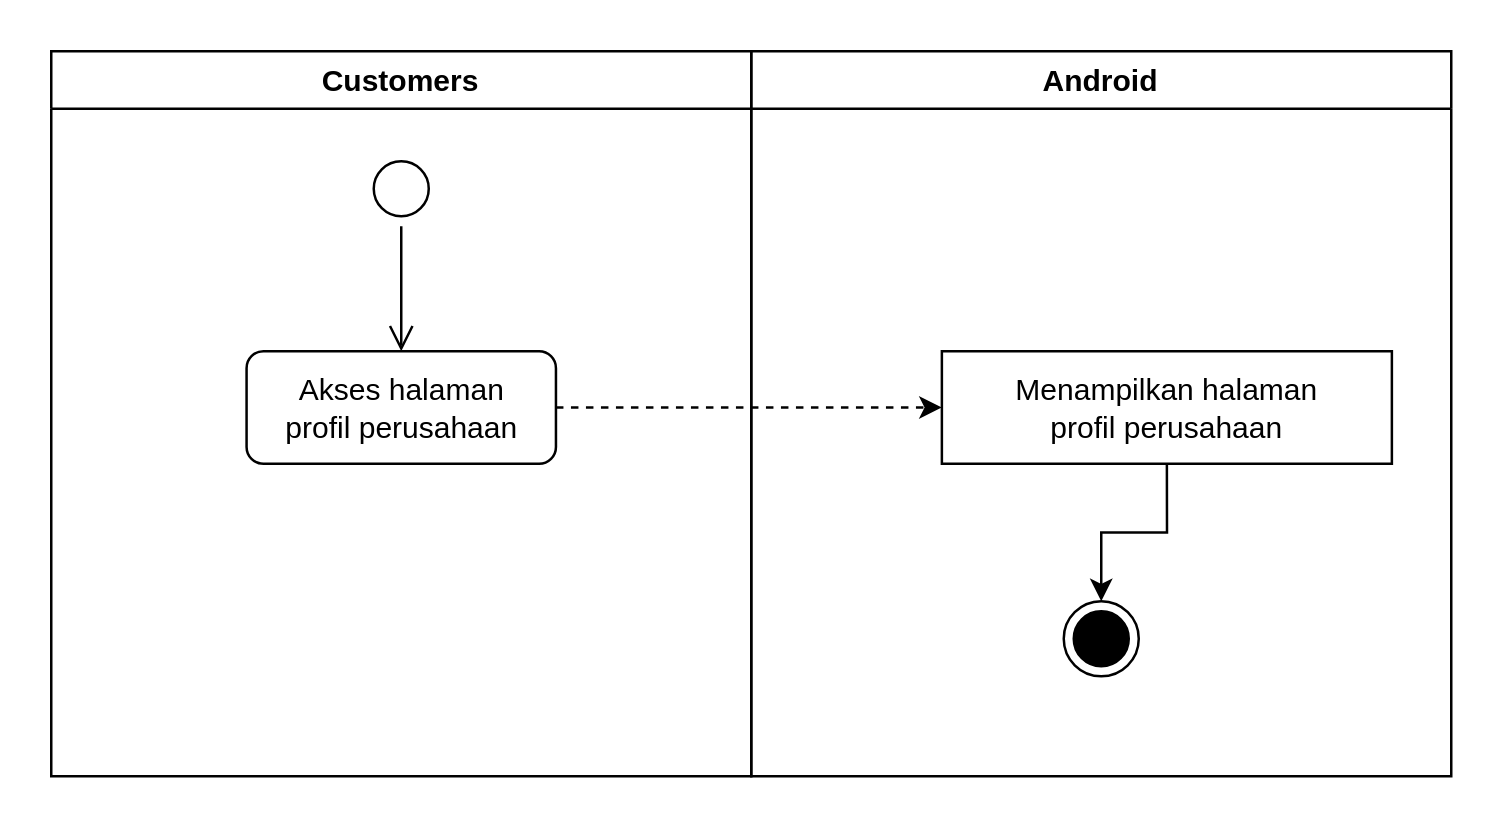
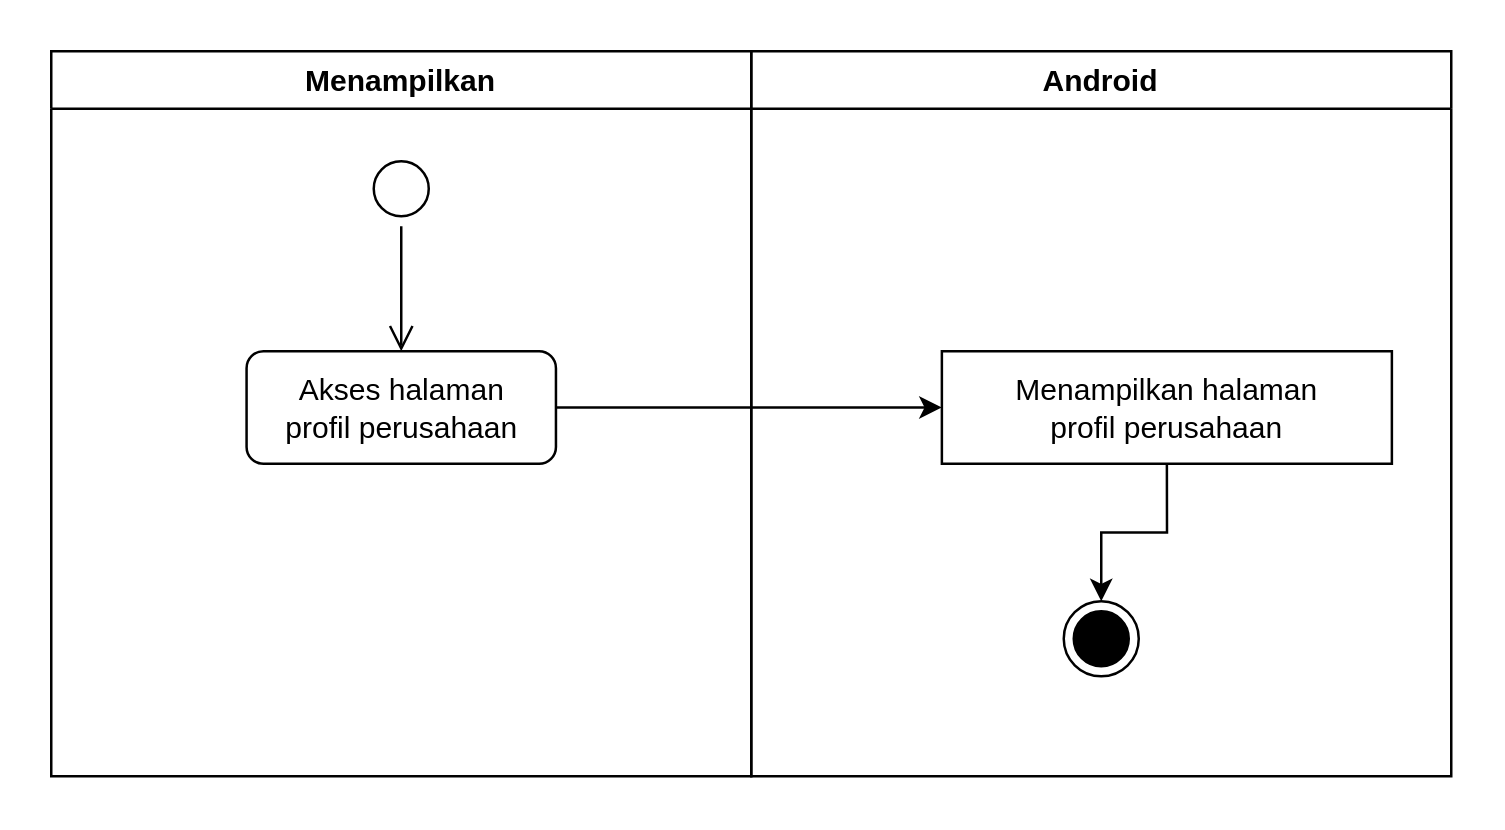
node "Customers": label "Customers" -> "Menampilkan"
edge "Akses halaman profil perusahaan" -> "Menampilkan halaman profil perusahaan": style dashed -> solid
